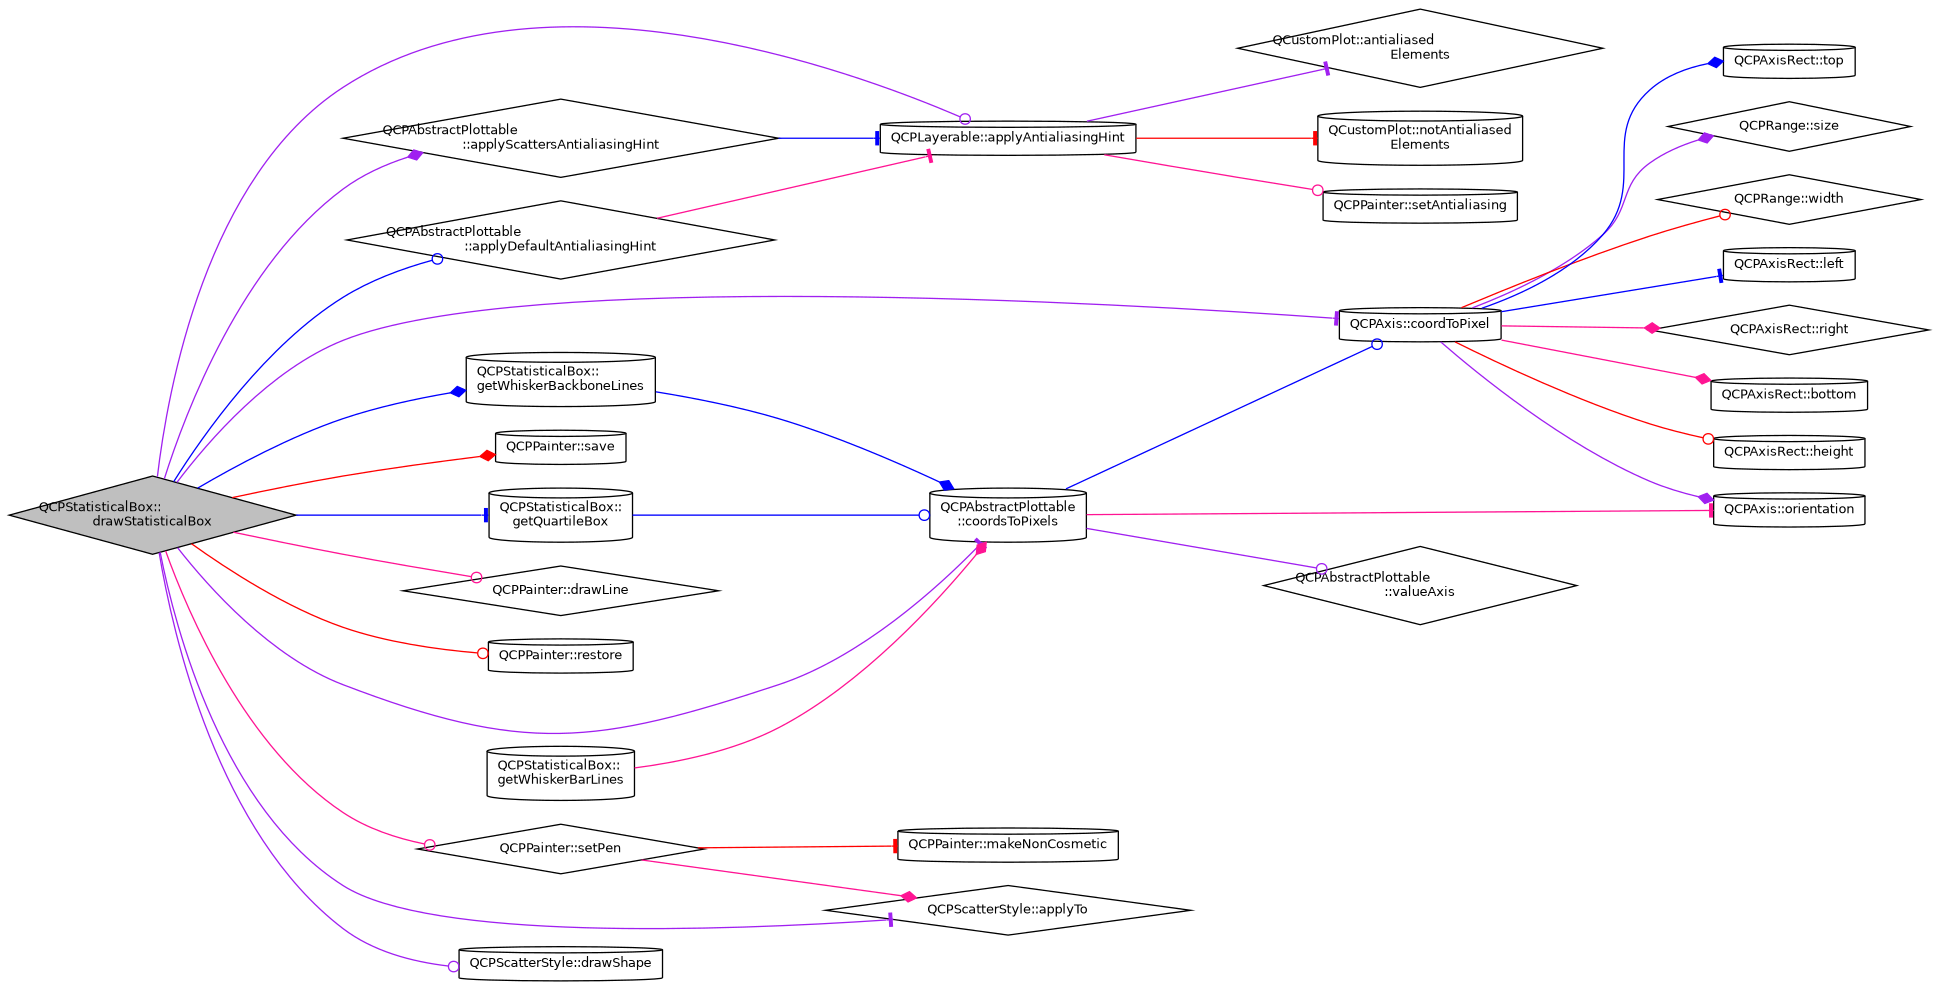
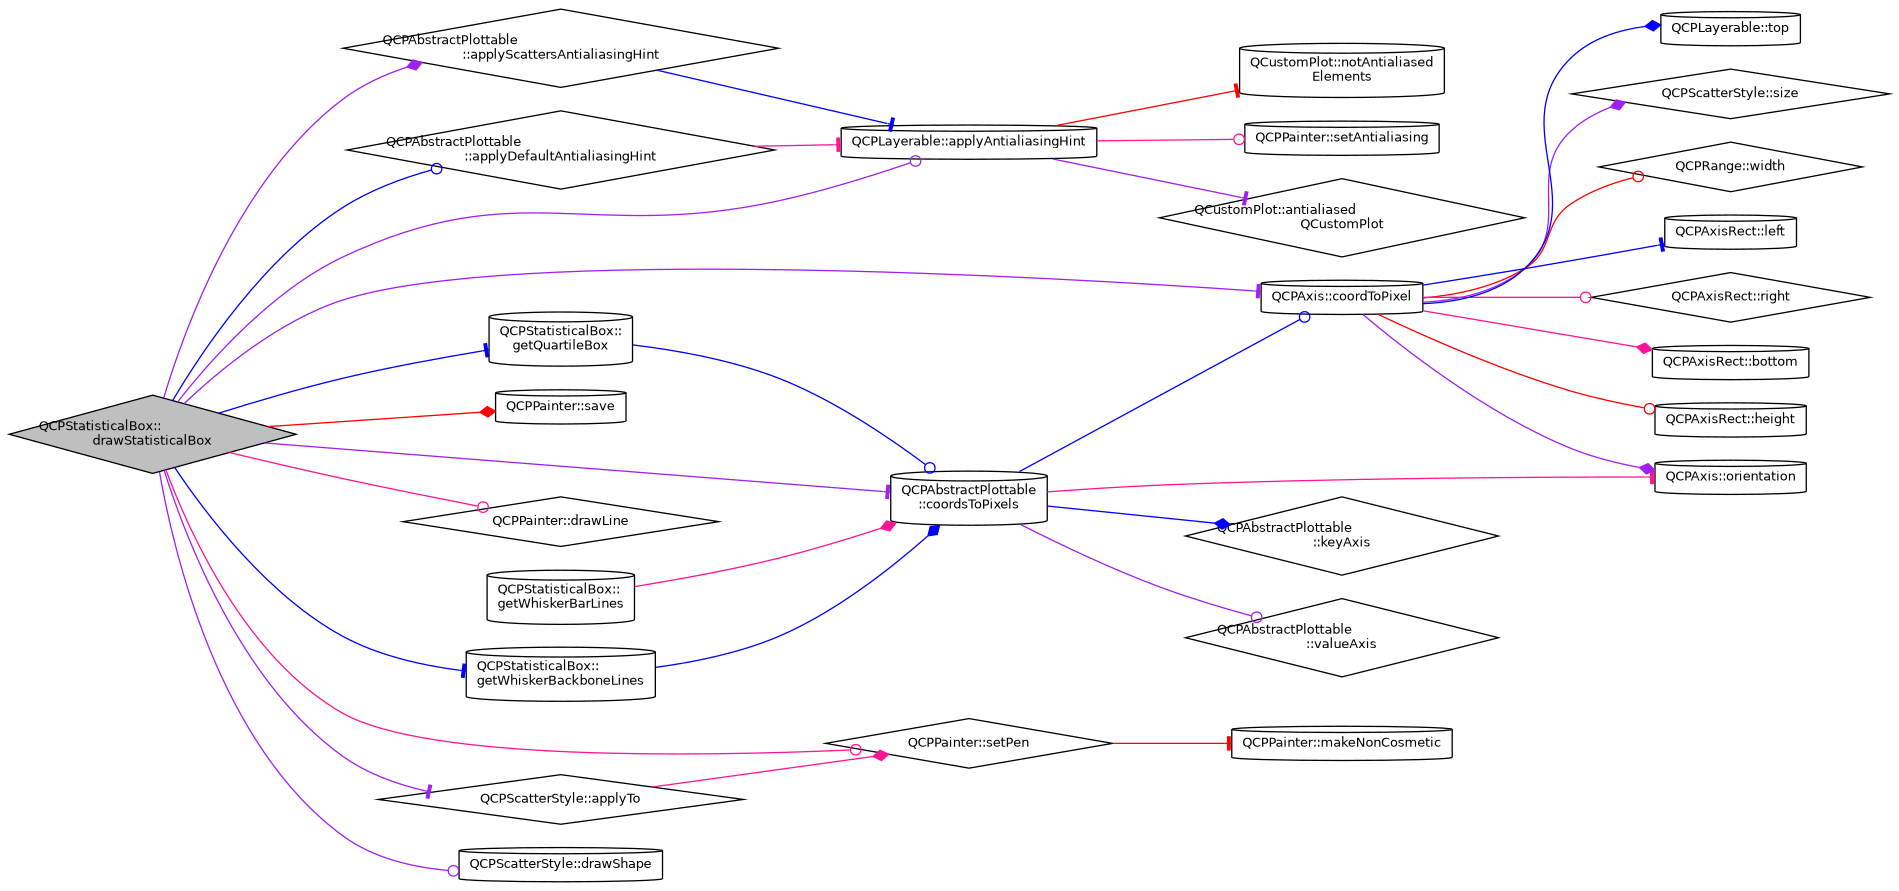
node "QCustomPlot::antialiased Elements": label "QCustomPlot::antialiased Elements" -> "QCustomPlot::antialiased QCustomPlot"
node "QCPAxisRect::top": label "QCPAxisRect::top" -> "QCPLayerable::top"
node "QCPRange::size": label "QCPRange::size" -> "QCPScatterStyle::size"
edge "QCPAxis::coordToPixel" -> "QCPAxisRect::right": arrowhead diamond -> odot
edge "QCPStatisticalBox:: drawStatisticalBox" -> "QCPStatisticalBox:: getWhiskerBackboneLines": arrowhead diamond -> tee
node "QCPAbstractPlottable ::keyAxis": added
node "QCPPainter::restore": removed
edge "QCPPainter::setPen" -> "QCPScatterStyle::applyTo": reversed
